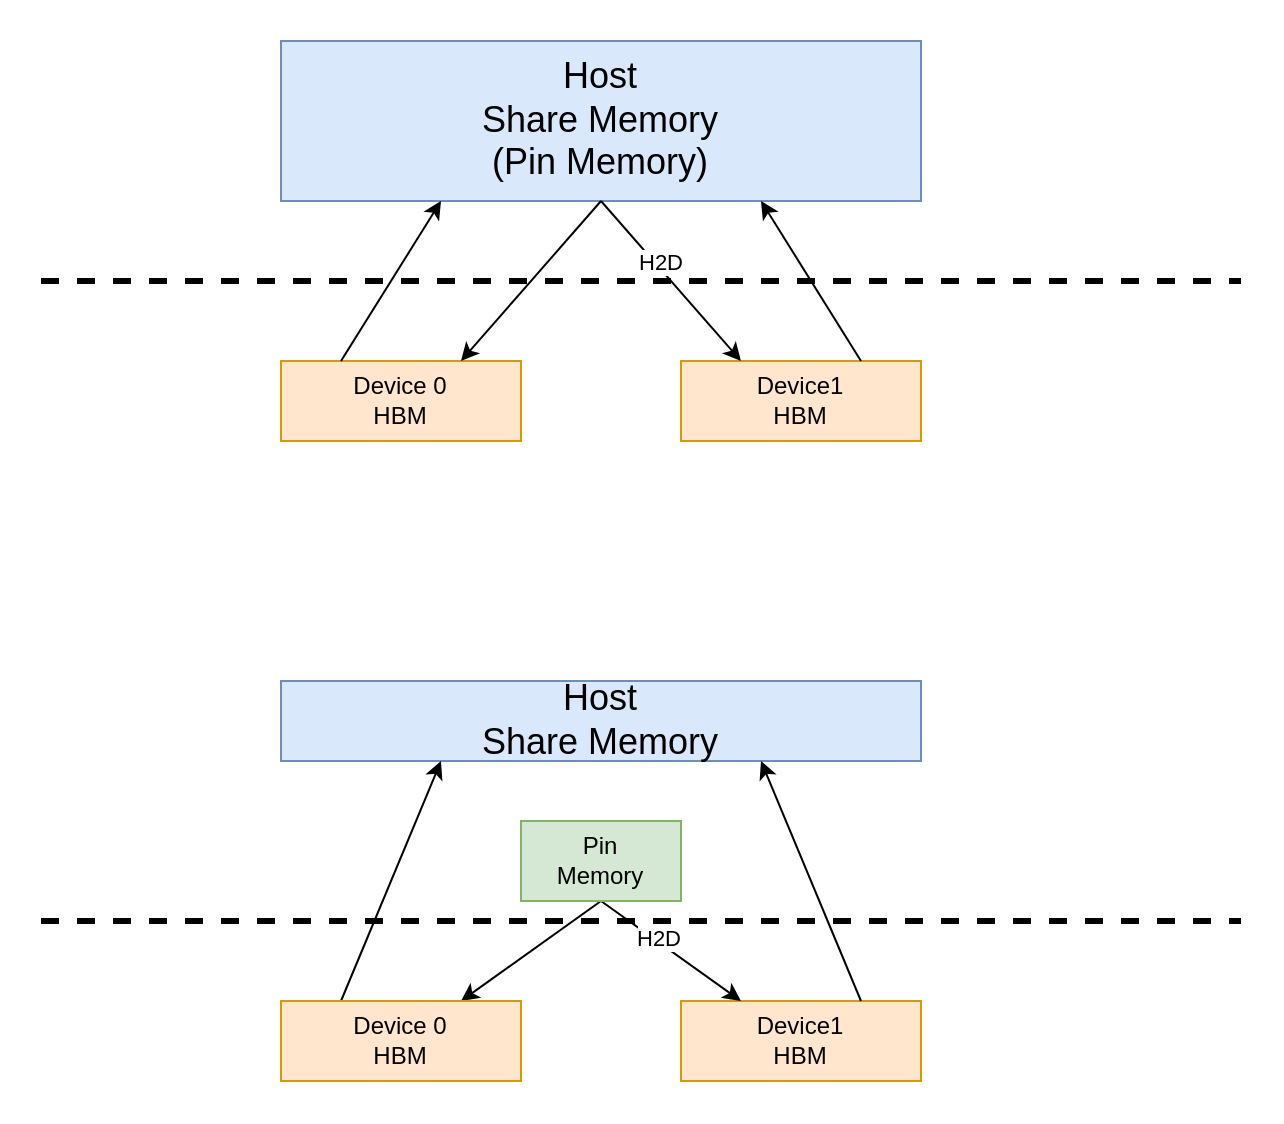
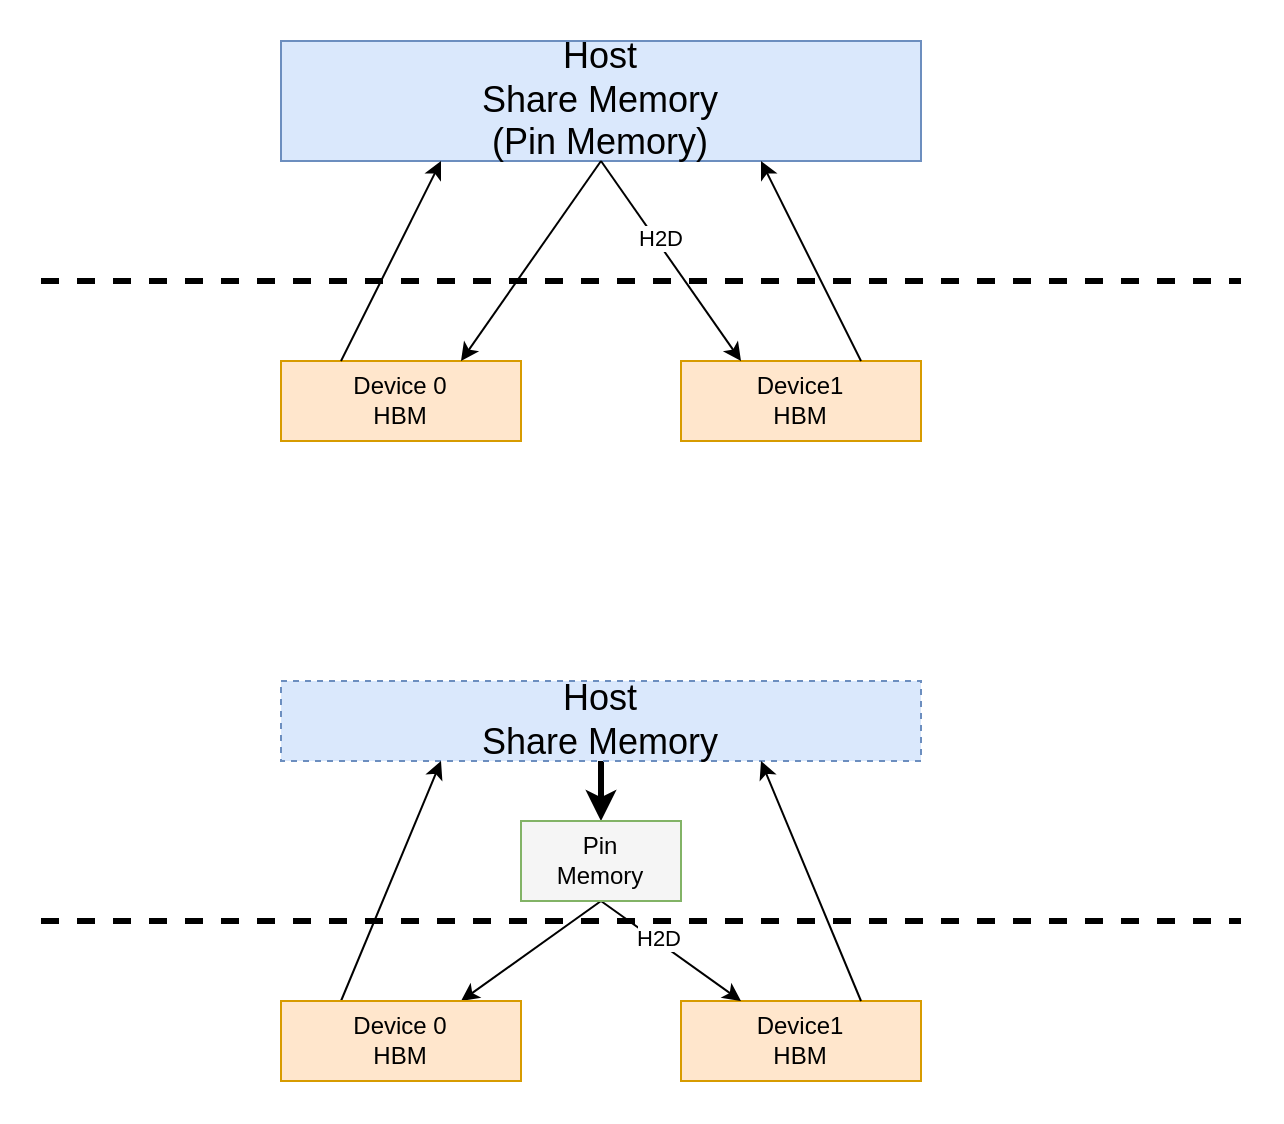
node "Host Share Memory (Pin Memory)": size 640x160 -> 640x120
node "Host Share Memory": style solid -> dashed
edge "Host Share Memory" -> "Pin Memory": added
node "Pin Memory": fillcolor #d5e8d4 -> #f5f5f5
